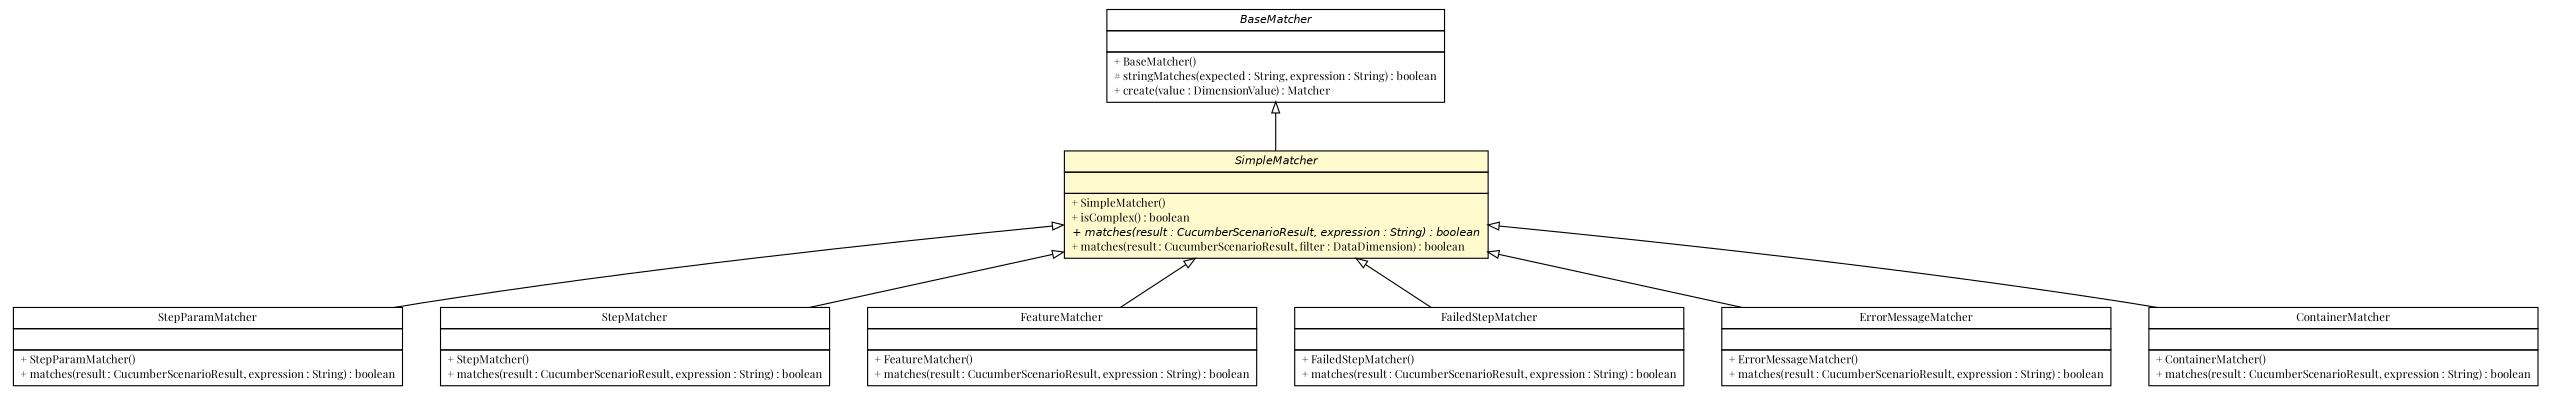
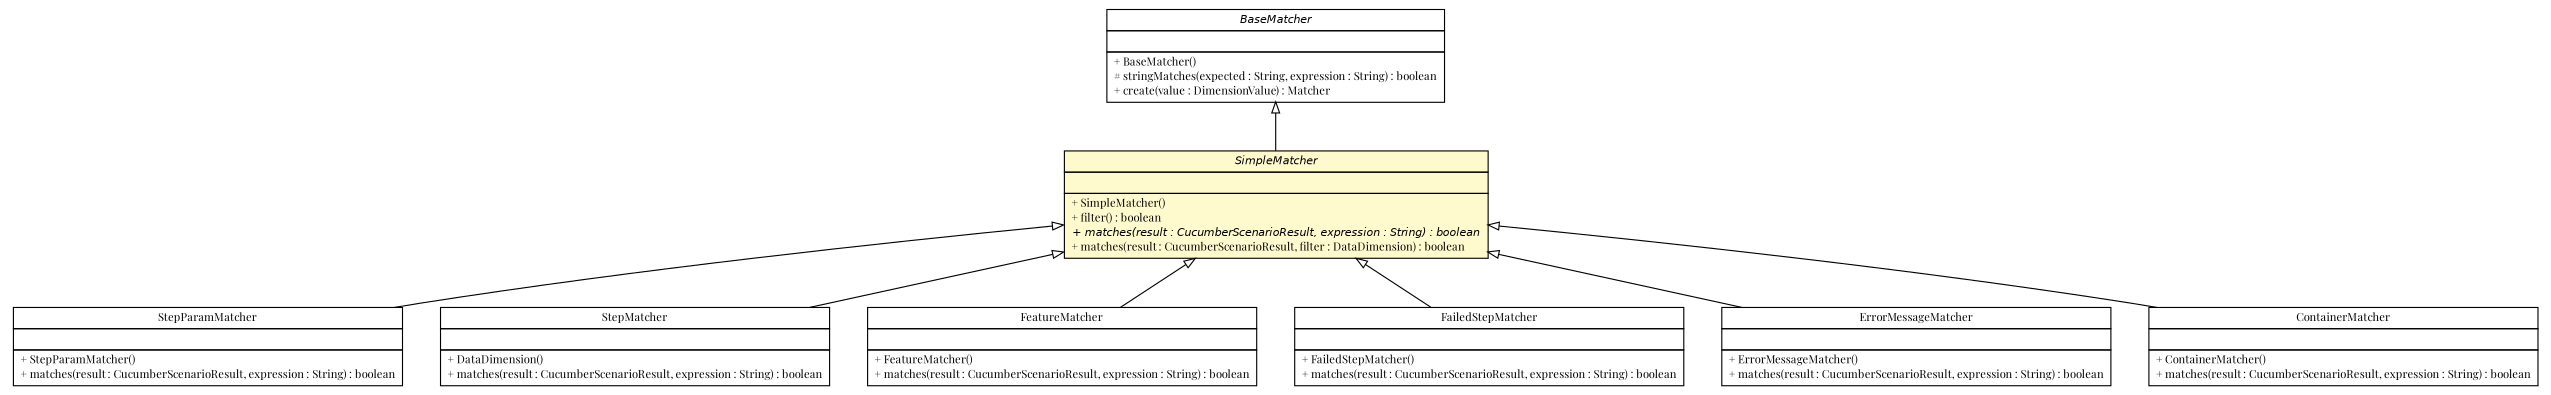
node "SimpleMatcher": text "+ isComplex() : boolean" -> "+ filter() : boolean"
node "StepMatcher": text "+ StepMatcher()" -> "+ DataDimension()"
